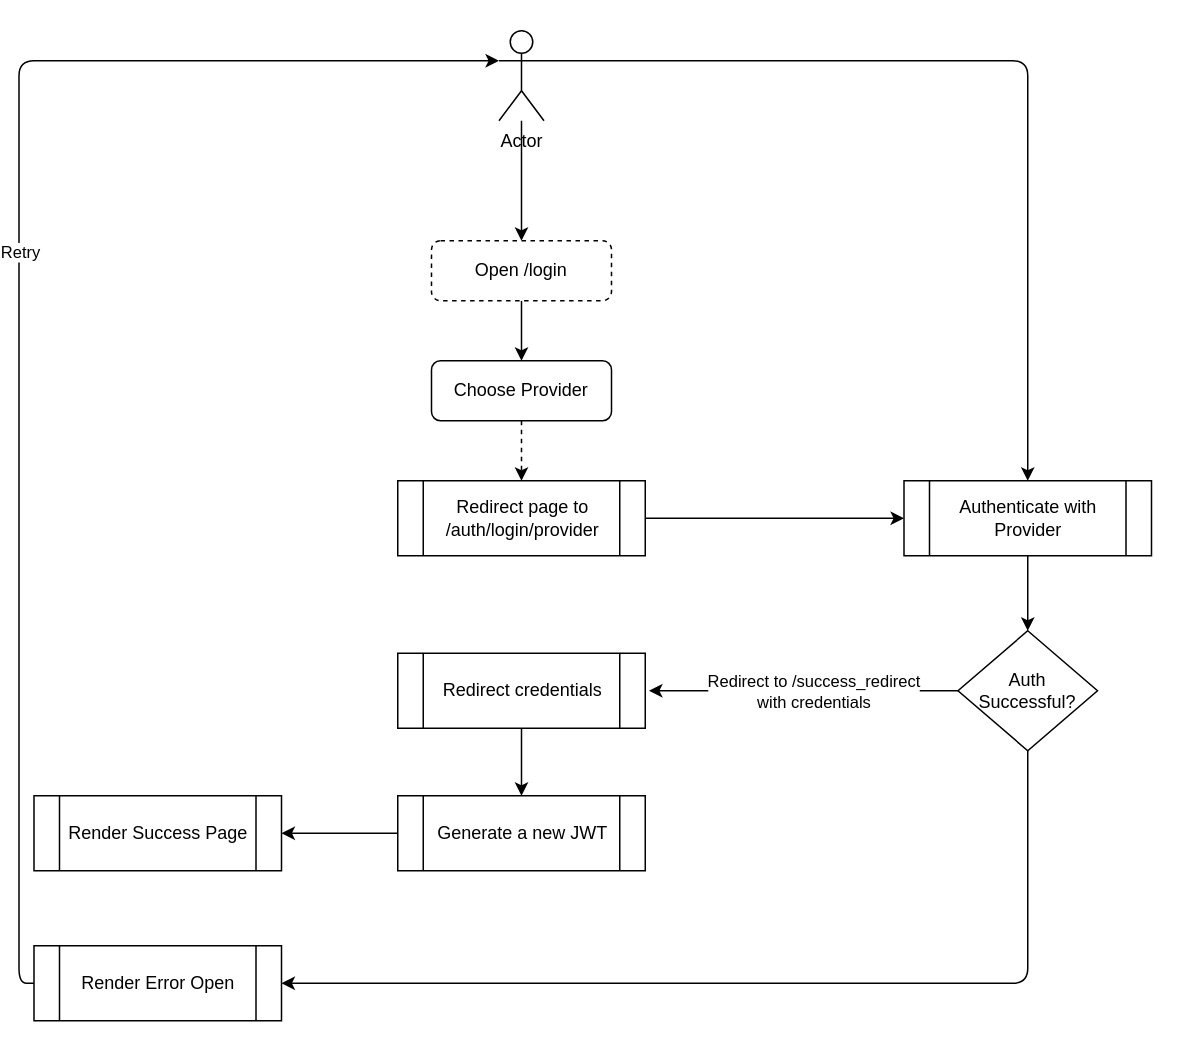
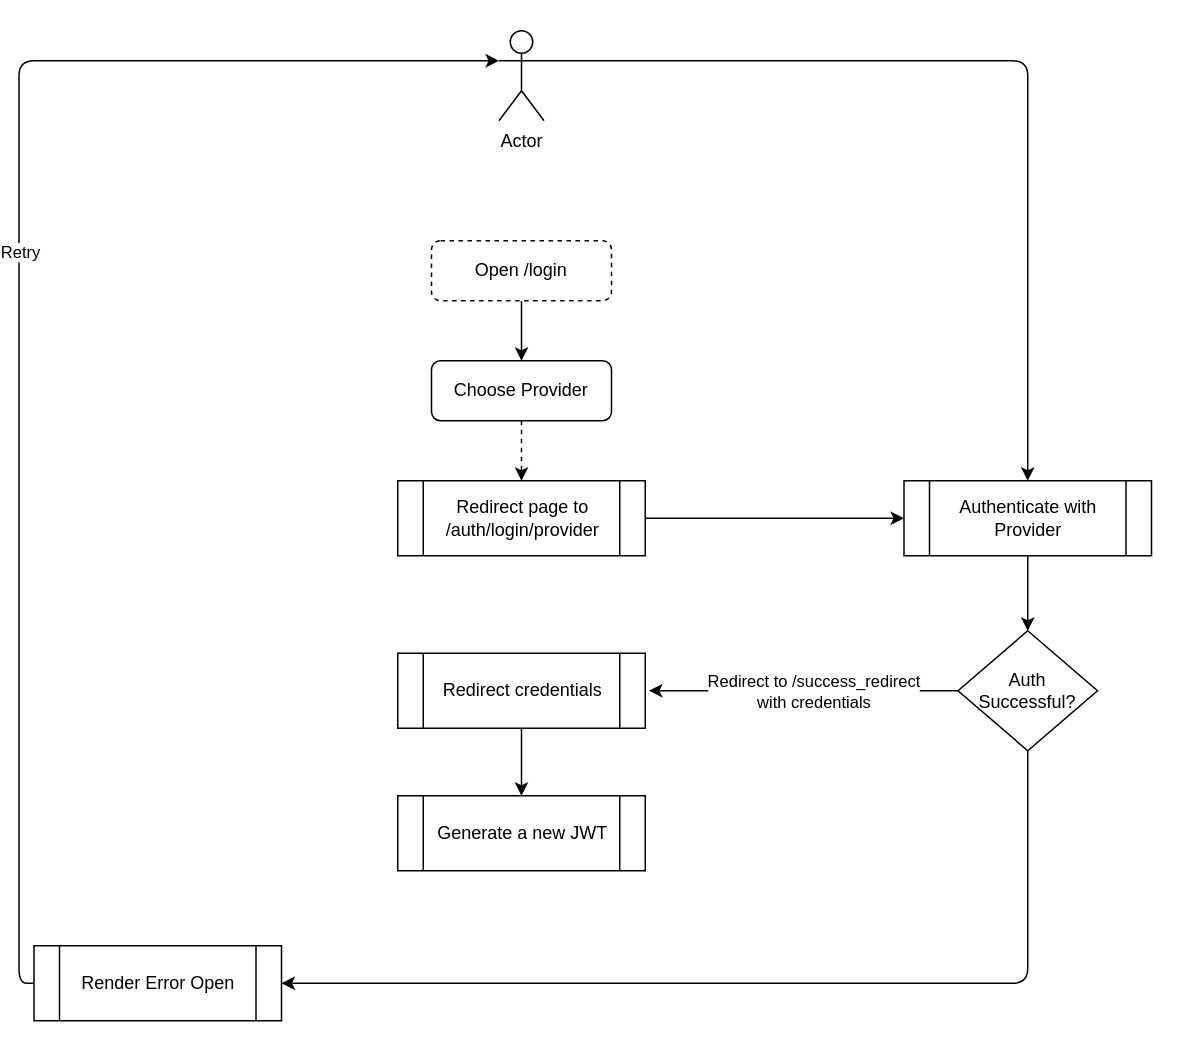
edge "Actor" -> "Open /login": removed
node "Render Success Page": removed
edge "Generate a new JWT" -> "Render Success Page": removed
